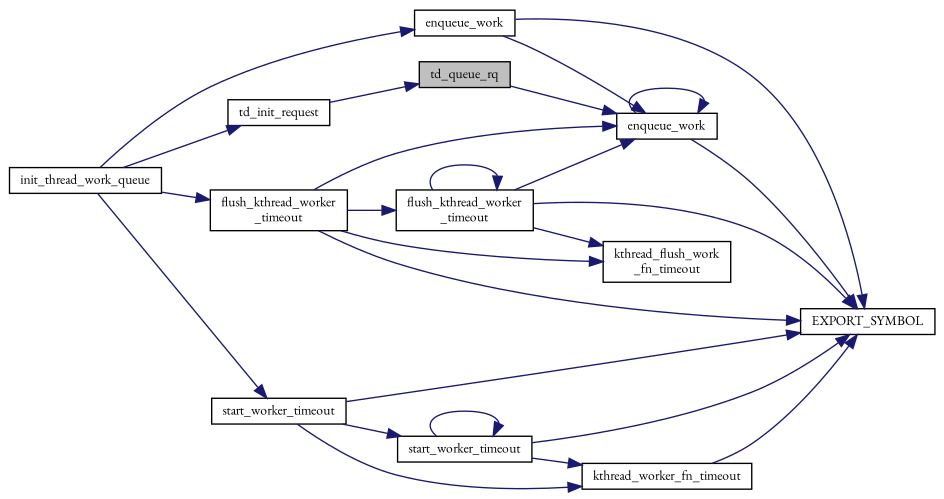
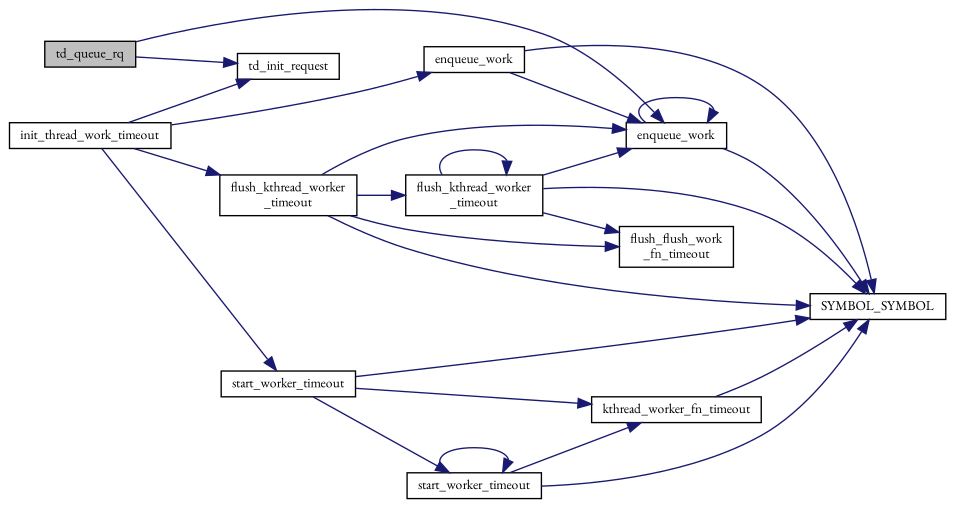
edge "td_init_request" -> "td_queue_rq": reversed
node "init_thread_work_queue": label "init_thread_work_queue" -> "init_thread_work_timeout"
node "kthread_flush_work _fn_timeout": label "kthread_flush_work _fn_timeout" -> "flush_flush_work _fn_timeout"
node "EXPORT_SYMBOL": label "EXPORT_SYMBOL" -> "SYMBOL_SYMBOL"
